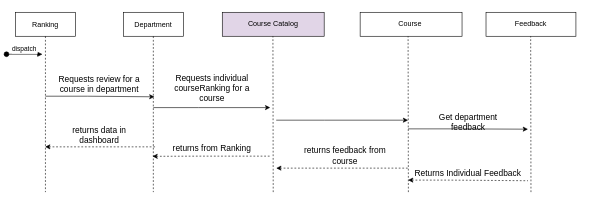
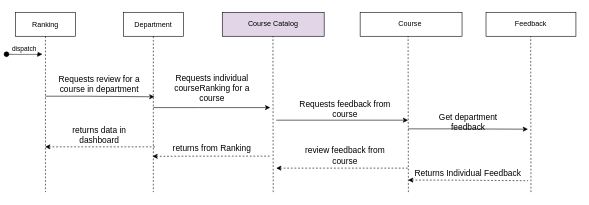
node "Requests feedback from course": added
node "returns feedback from course": label "returns feedback from course" -> "review feedback from course"
